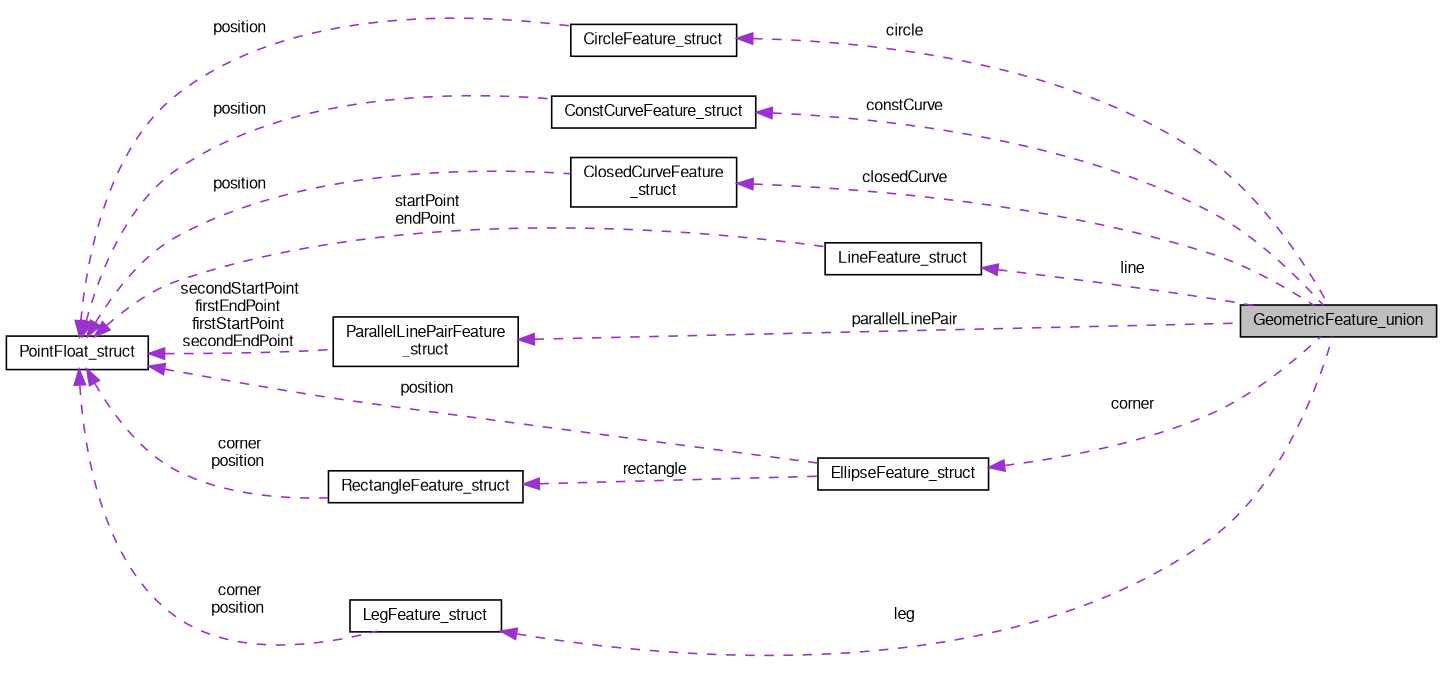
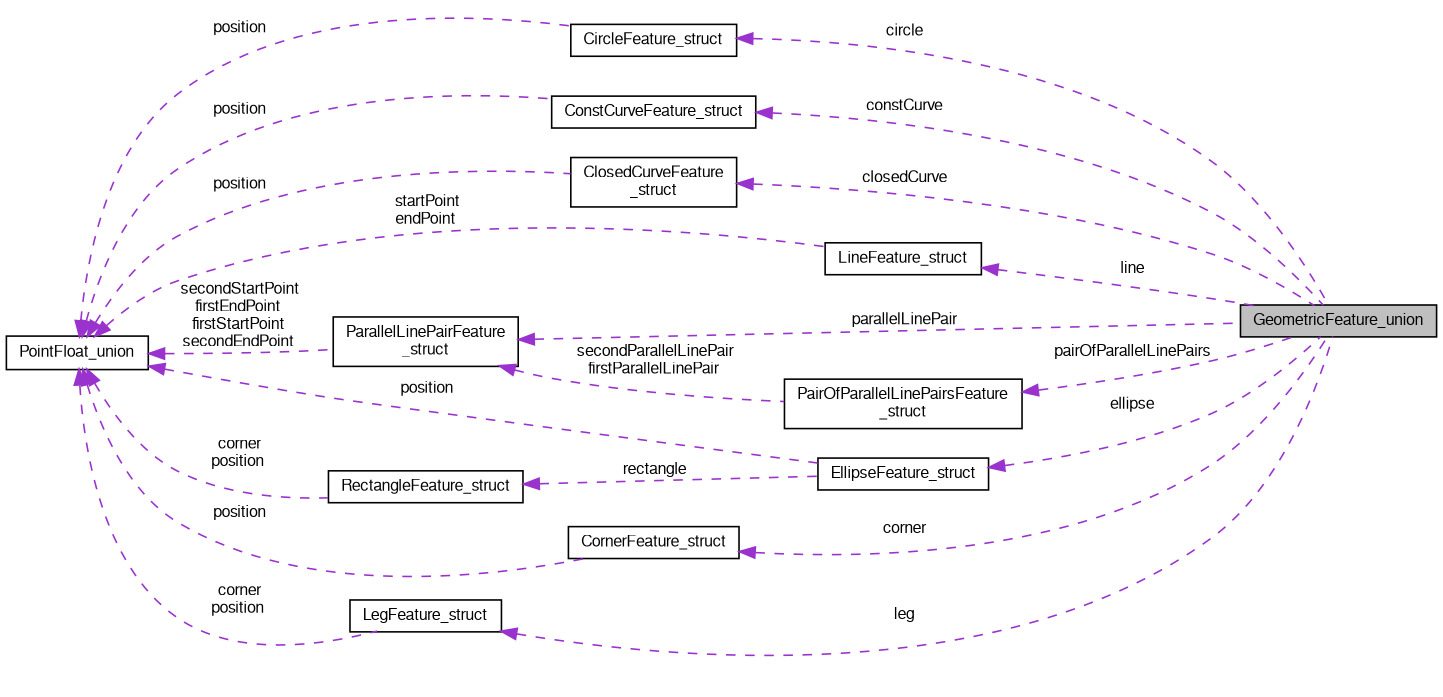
node "PointFloat_struct": label "PointFloat_struct" -> "PointFloat_union"
node "PairOfParallelLinePairsFeature _struct": added
edge "GeometricFeature_union" -> "EllipseFeature_struct": label " corner" -> " ellipse"
node "CornerFeature_struct": added
